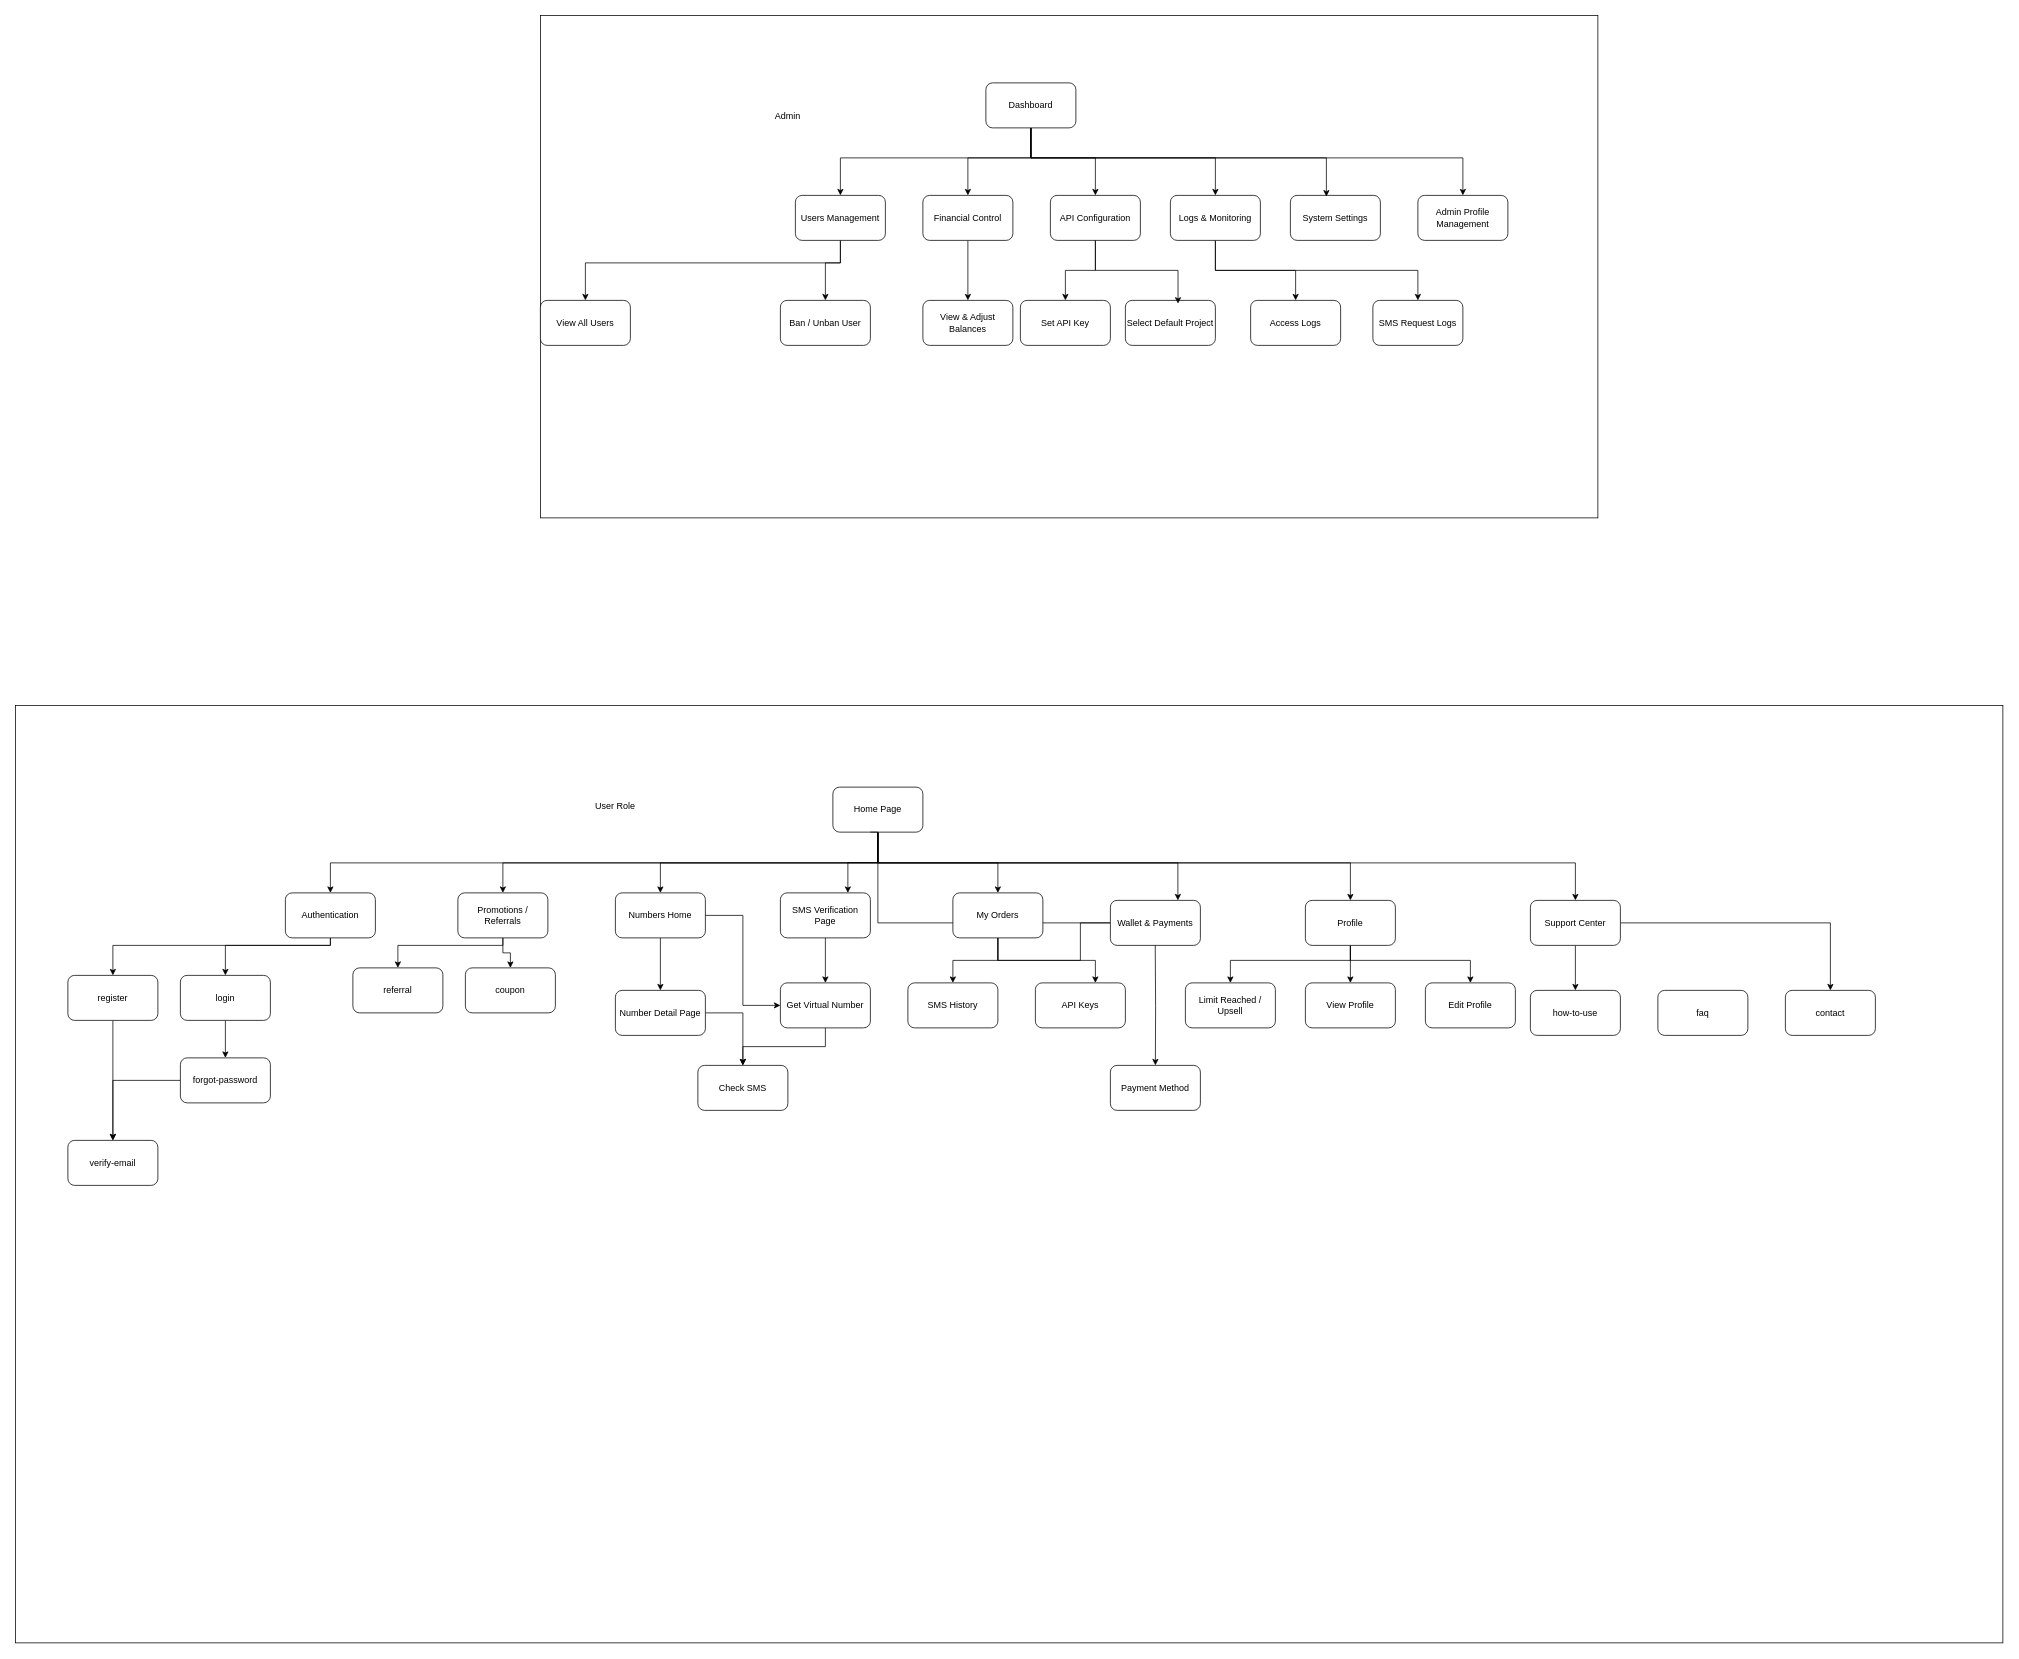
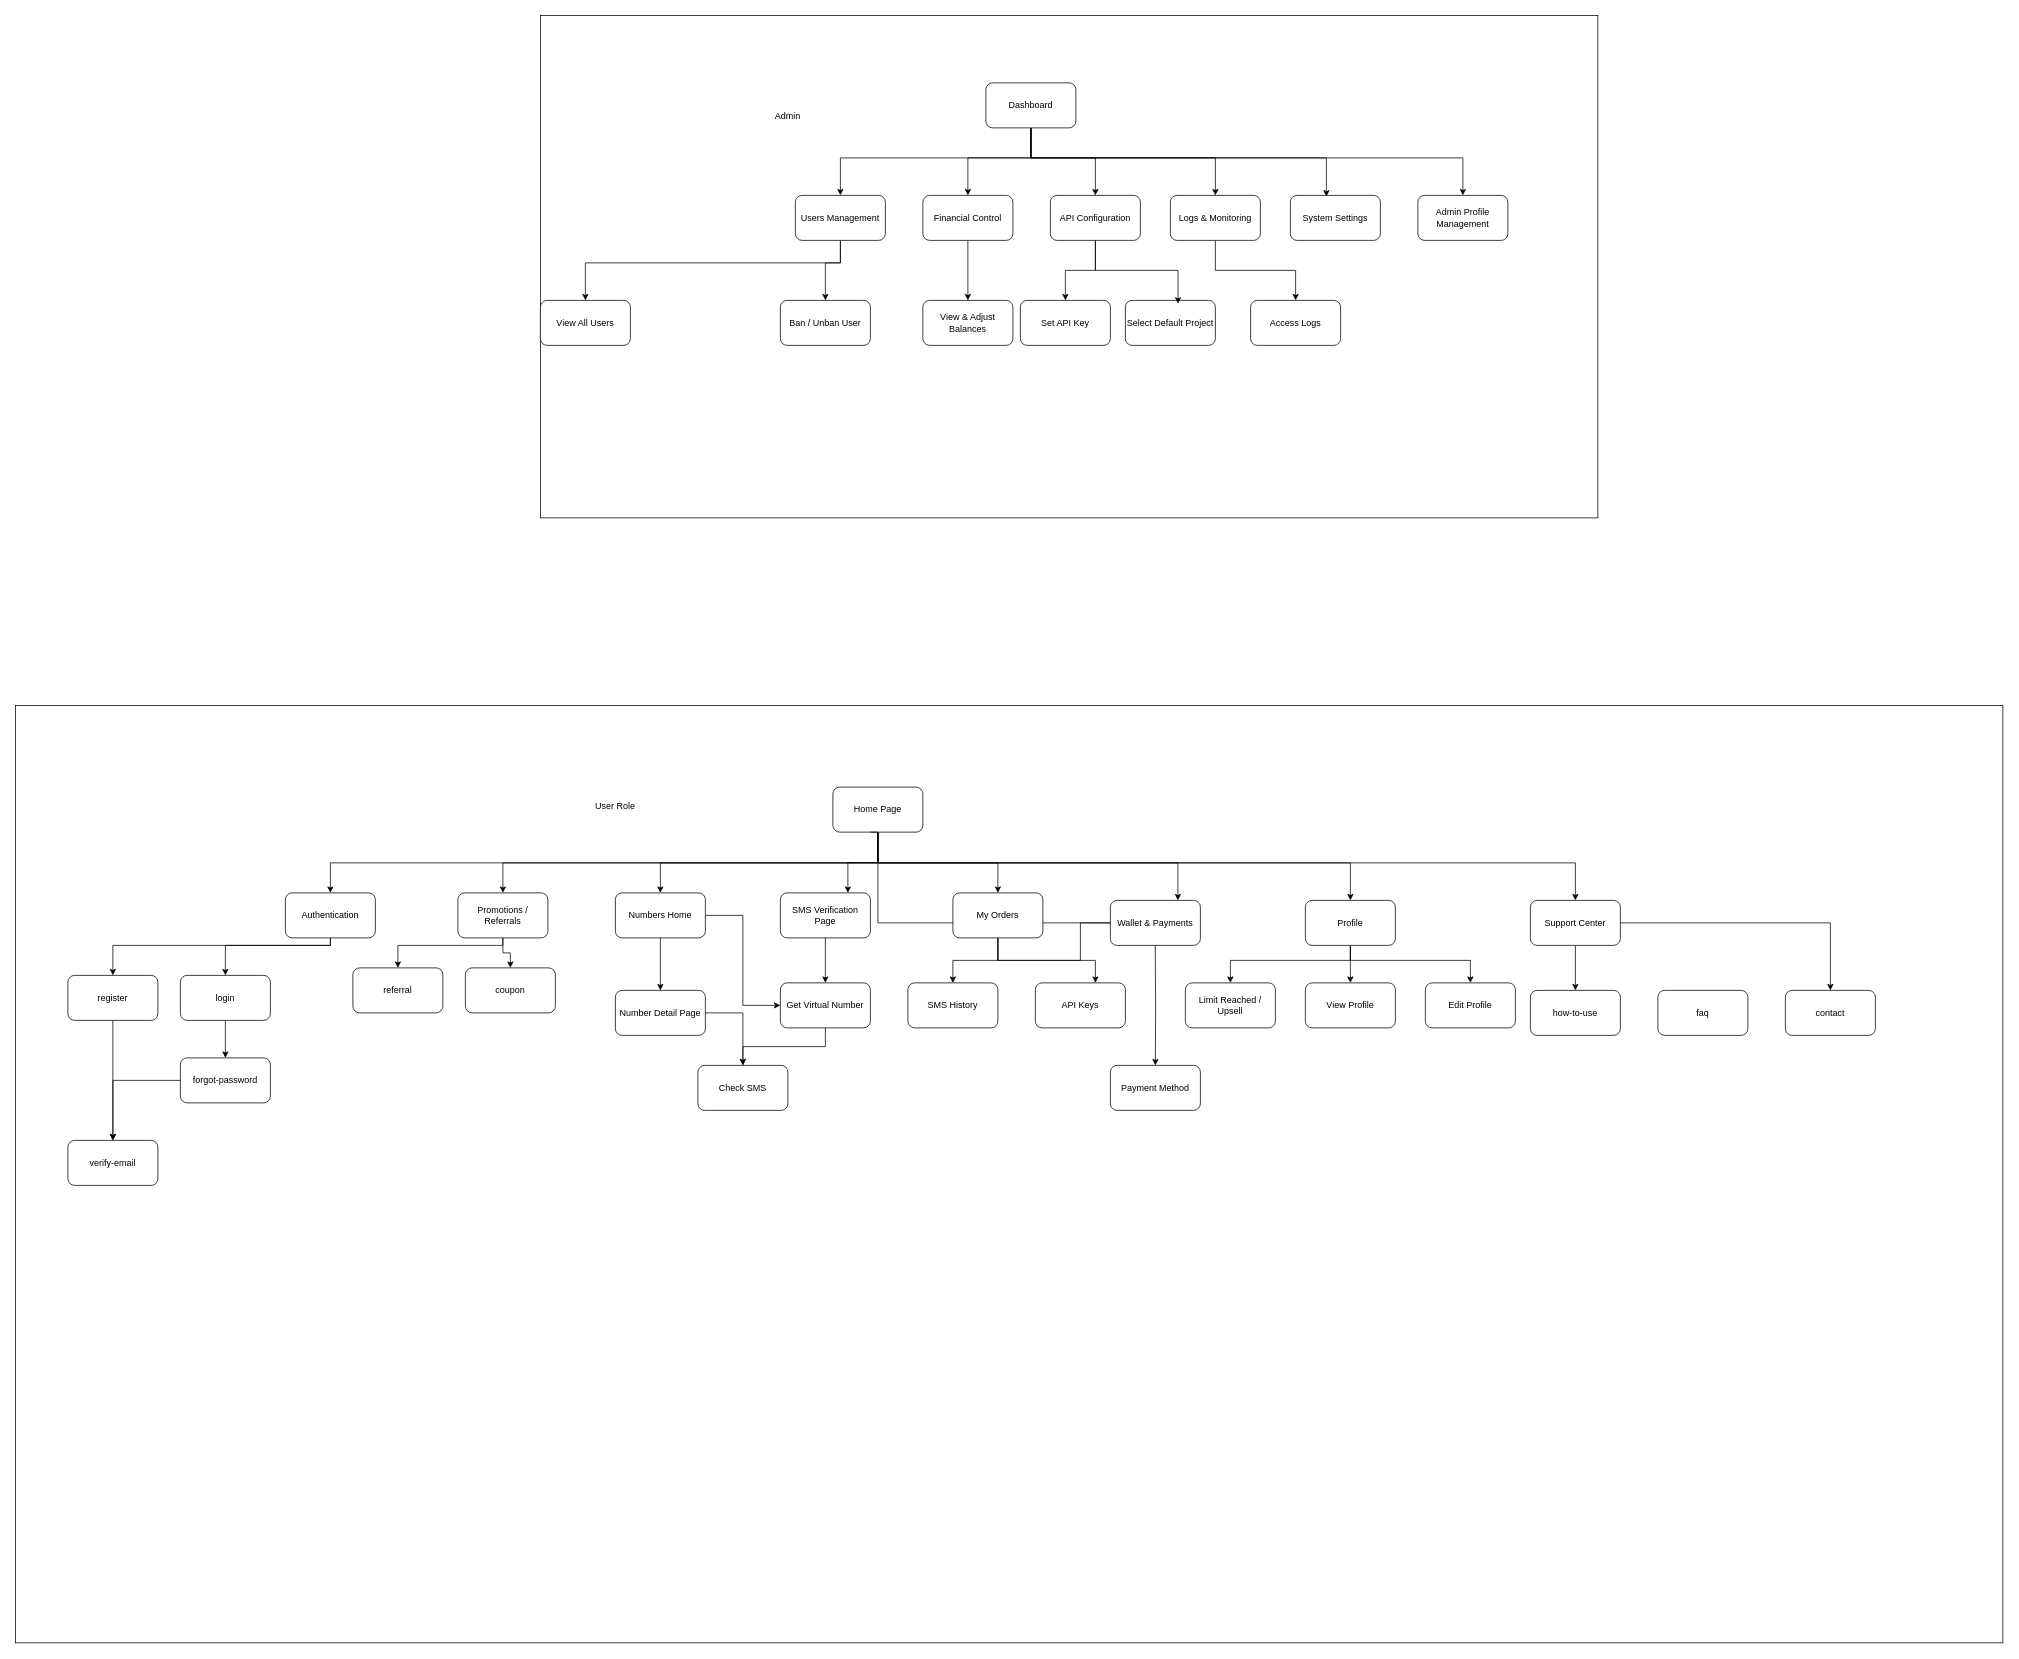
edge "Logs & Monitoring" -> "SMS Request Logs": removed
node "SMS Request Logs": removed
